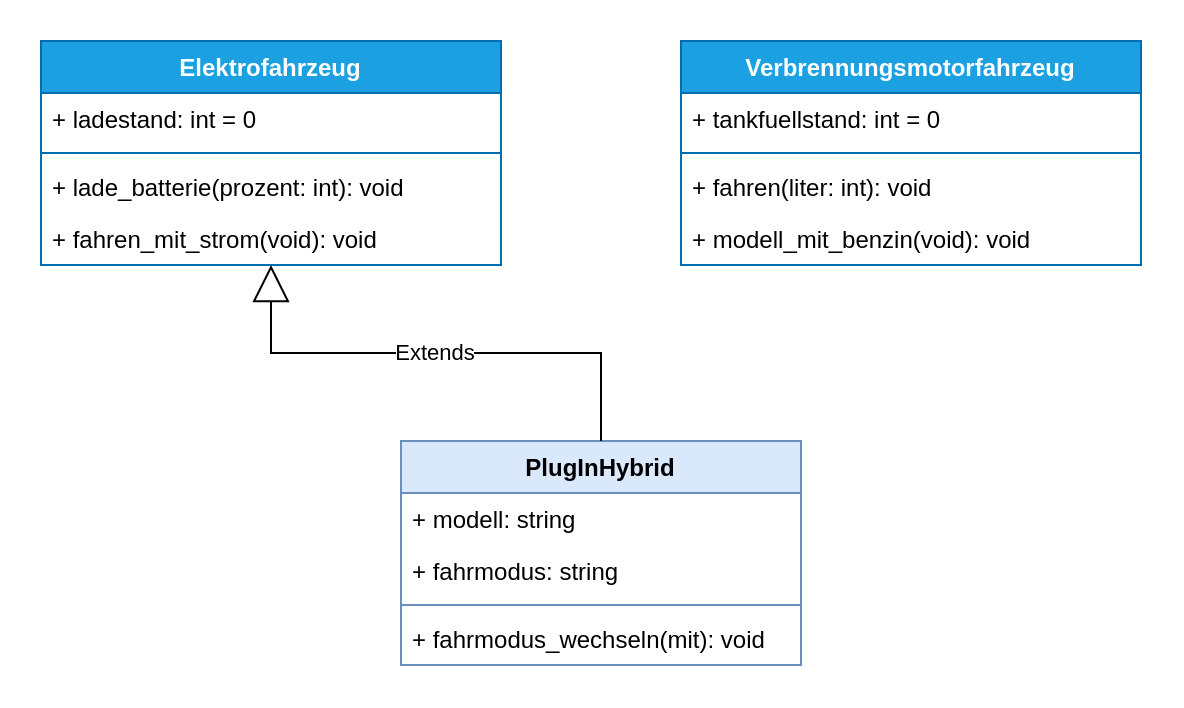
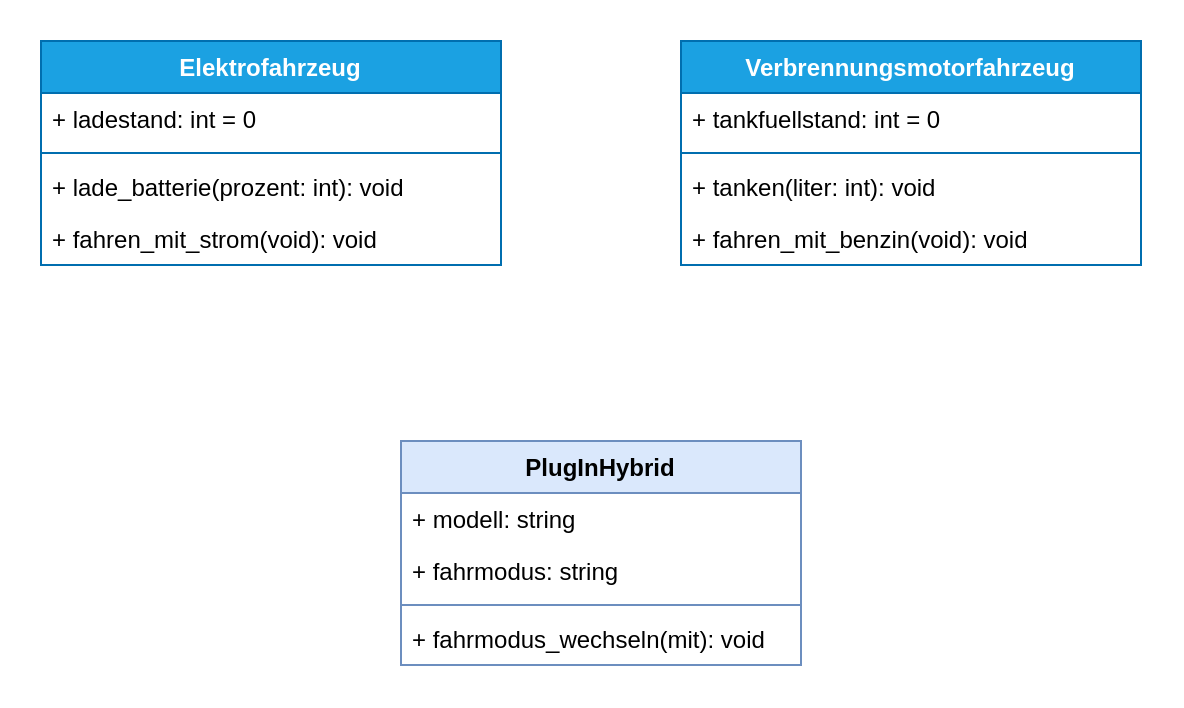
node "+ fahren(liter: int): void": label "+ fahren(liter: int): void" -> "+ tanken(liter: int): void"
node "+ modell_mit_benzin(void): void": label "+ modell_mit_benzin(void): void" -> "+ fahren_mit_benzin(void): void"
edge "PlugInHybrid" -> "Elektrofahrzeug": removed, label "Extends"
